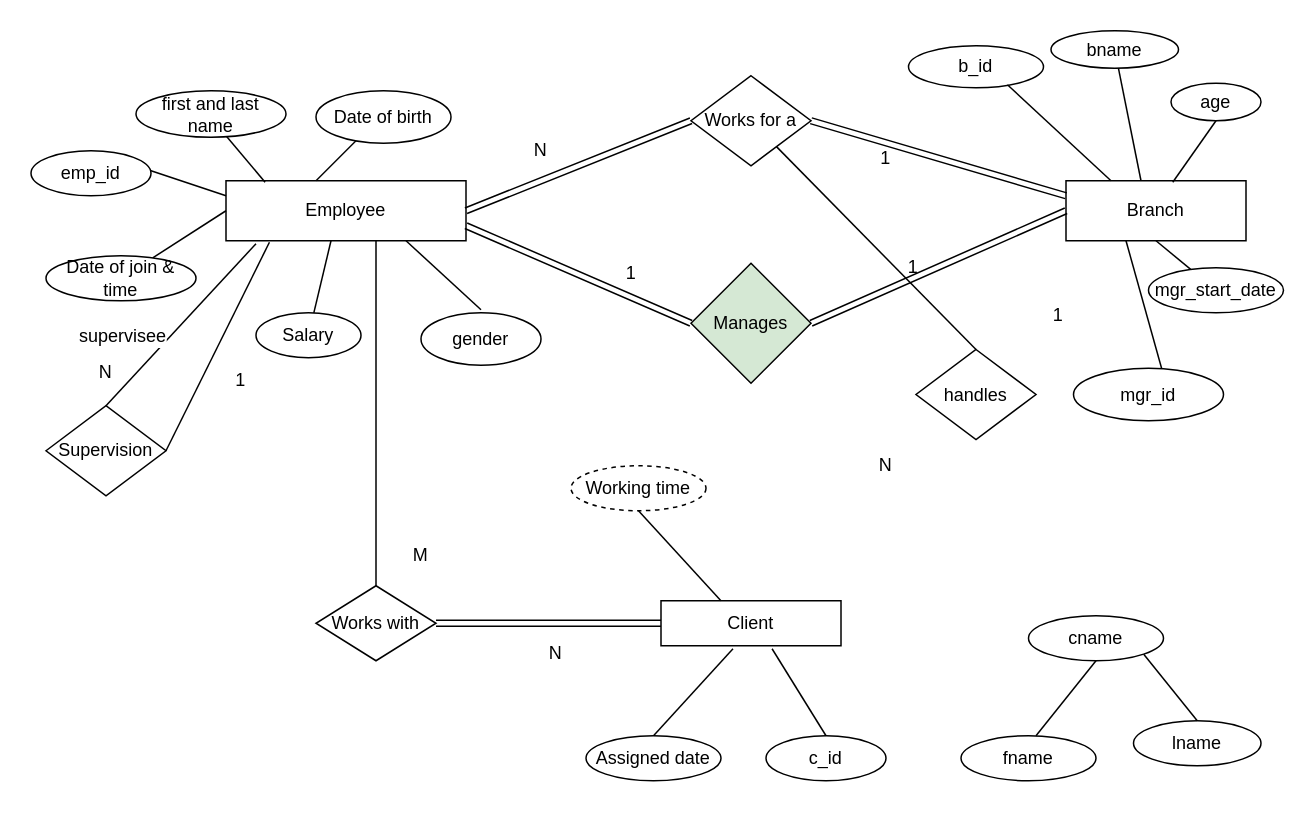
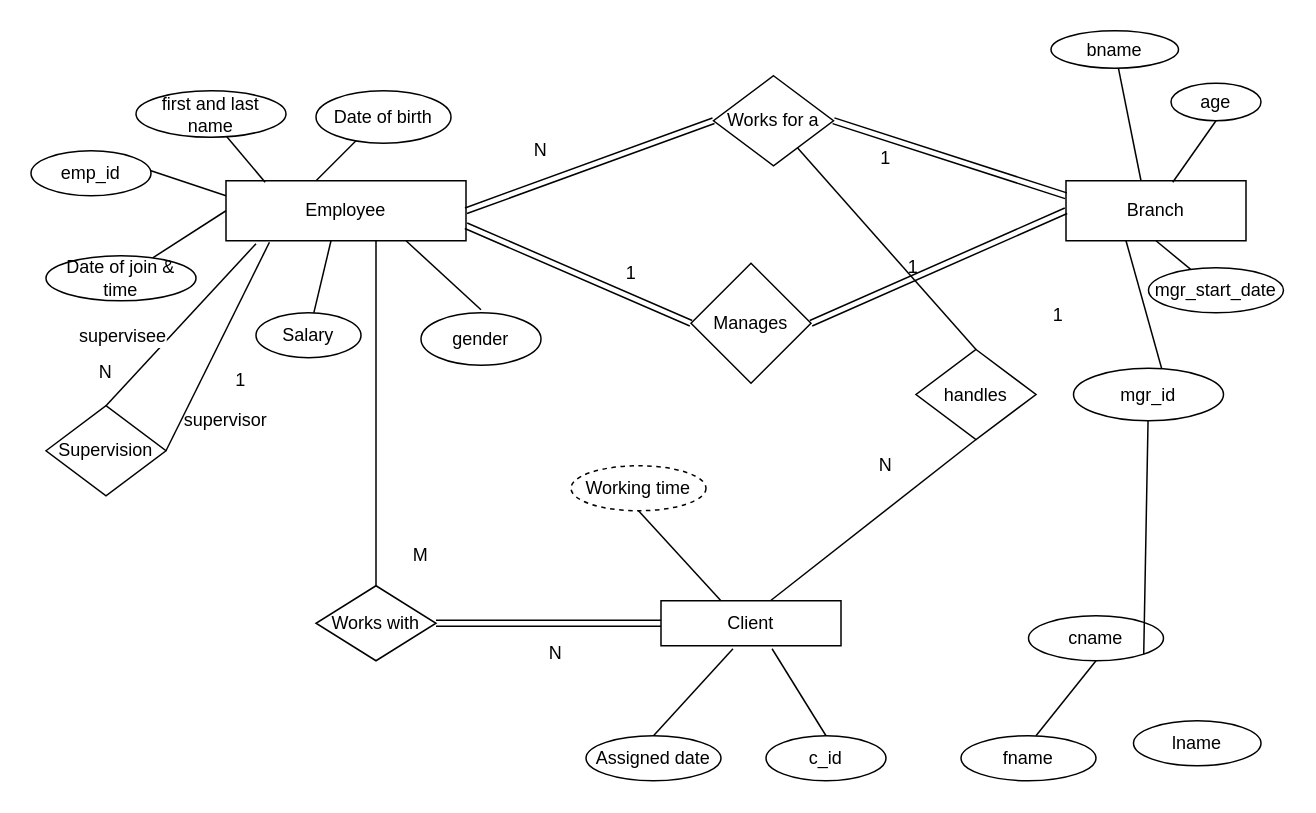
node "b_id": removed
node "Works for a": moved (751, 121) -> (773, 121)
edge "b_id" -- "Branch": removed
node "Manages": fillcolor #d5e8d4 -> #ffffff
node "supervisor": added
edge "handles" -- "Client": added
edge "cname" -- "lname": now "cname" -- "mgr_id"
